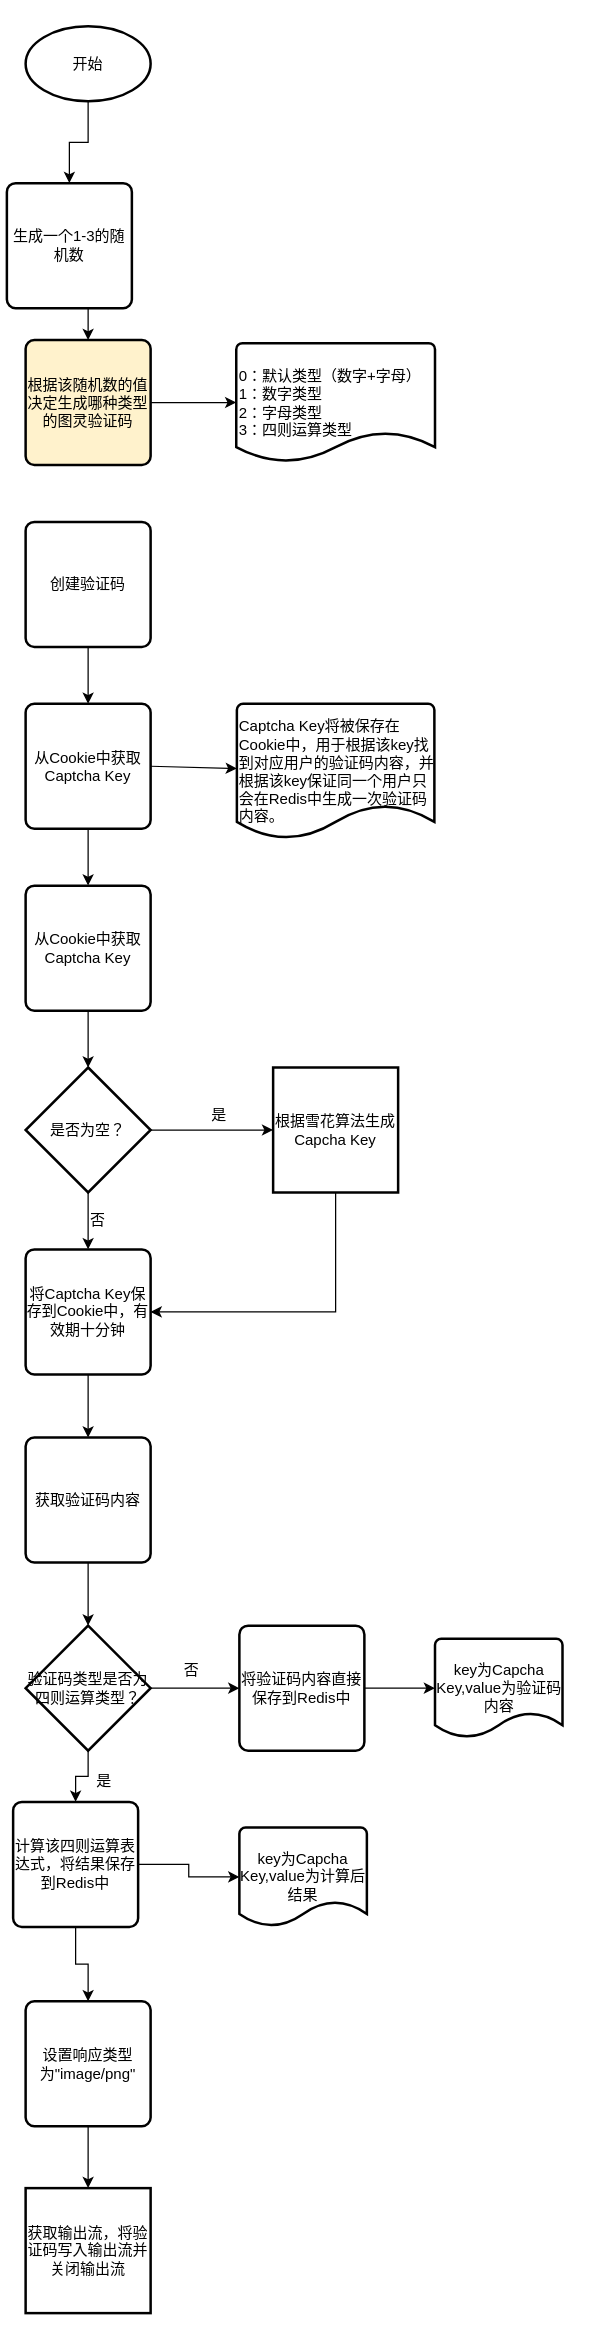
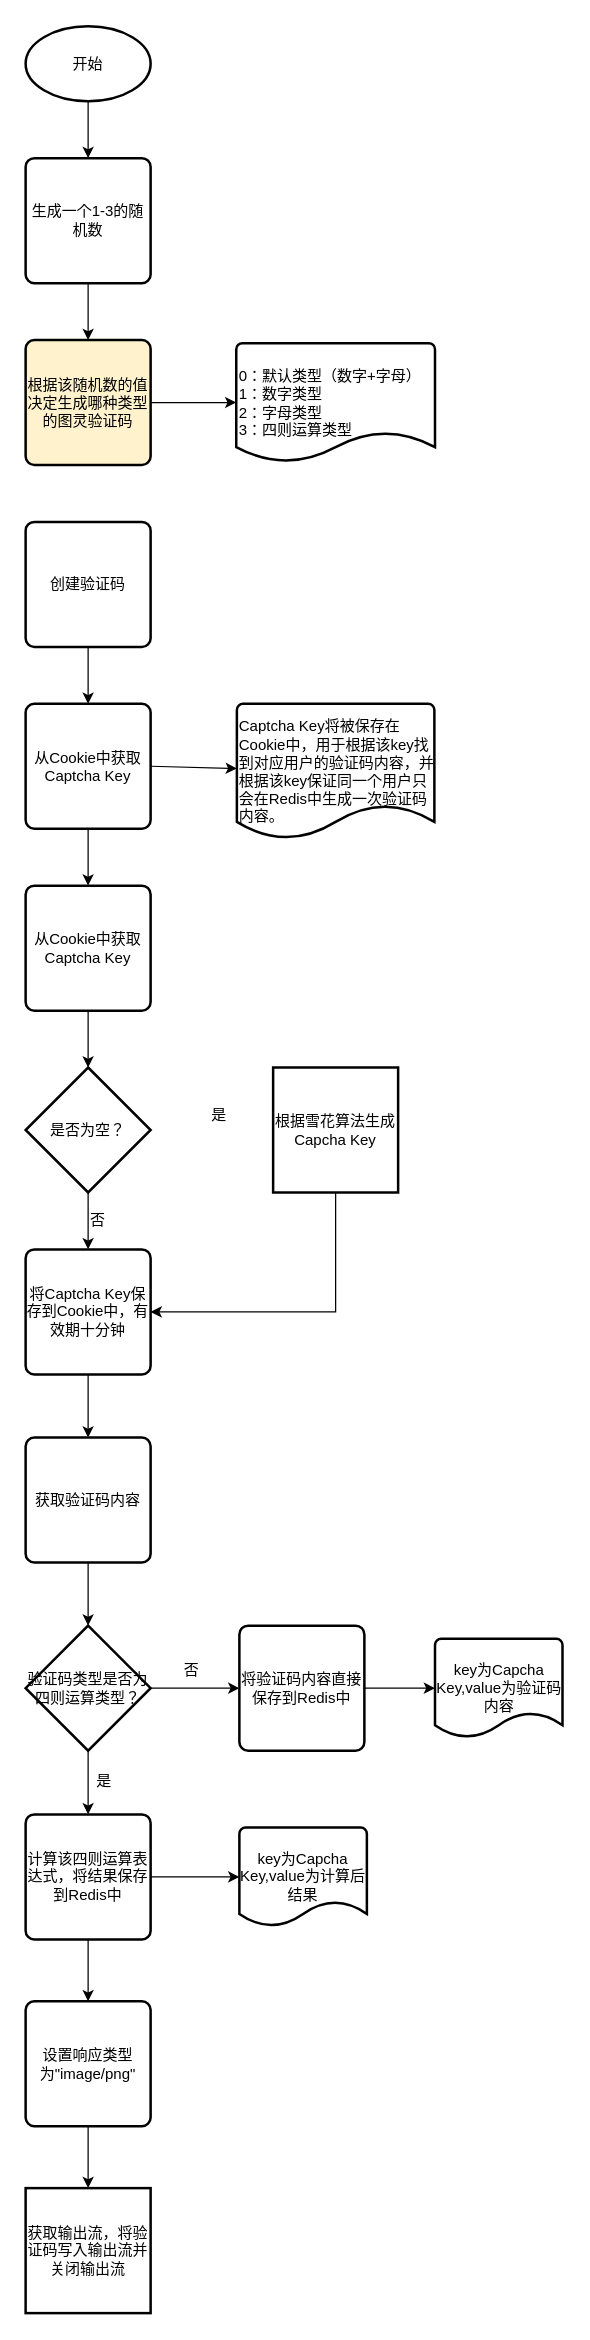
node "生成一个1-3的随机数": moved (69, 246) -> (88, 221)
edge "是否为空？" -> "根据雪花算法生成Capcha Key": removed
node "计算该四则运算表达式，将结果保存到Redis中": moved (76, 1864) -> (88, 1877)
